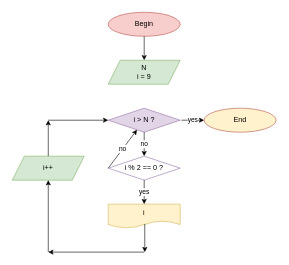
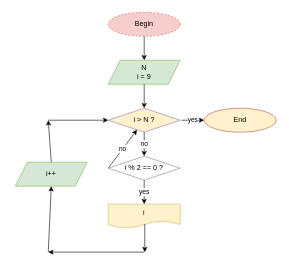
node "Begin": style solid -> dashed
edge "N i = 9" -> "i > N ?": added
node "i > N ?": fillcolor #e1d5e7 -> #fff2cc
node "i++": moved (48, 168) -> (51, 174)
